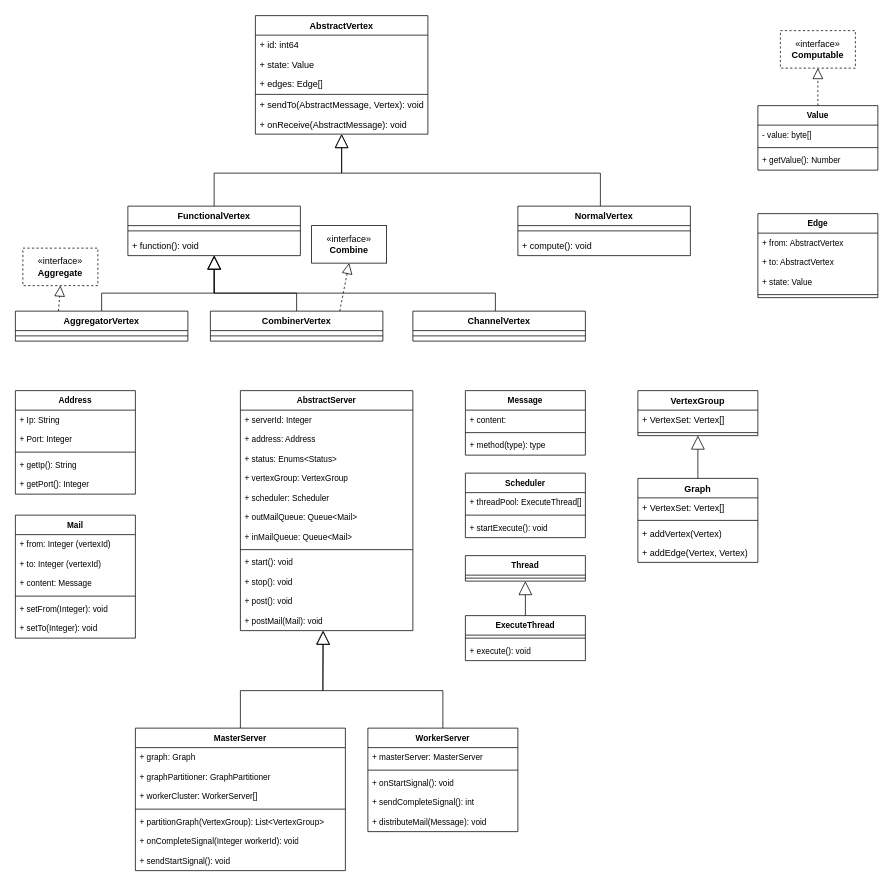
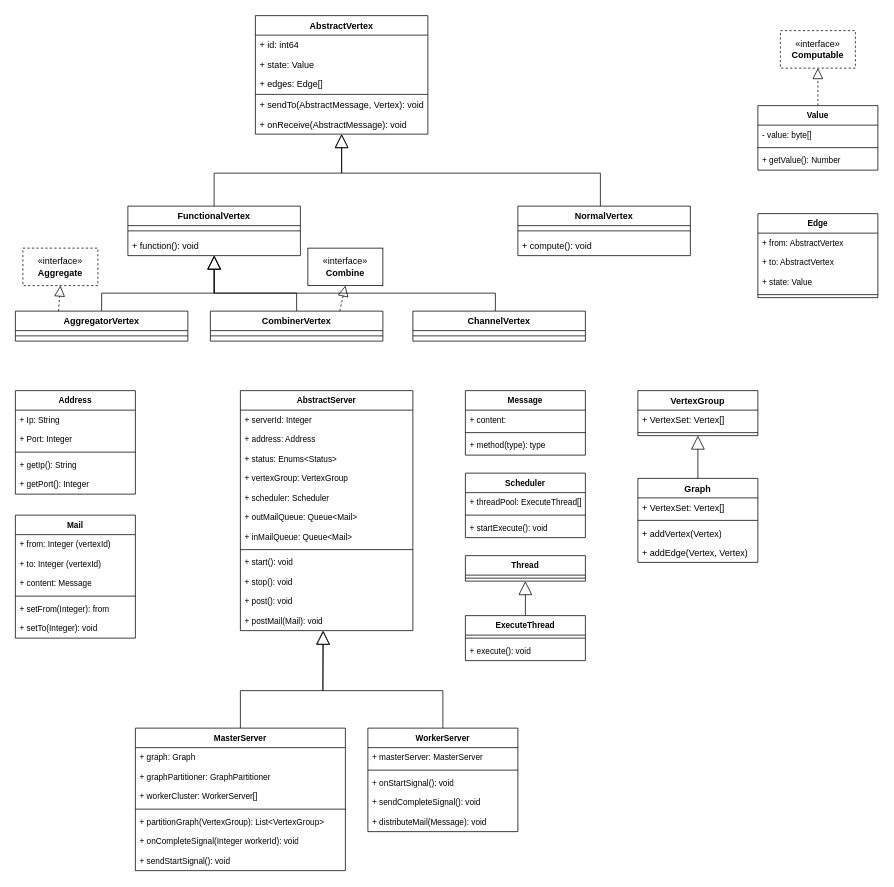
node "«interface» Combine": moved (349, 244) -> (345, 267)
node "+ setFrom(Integer): void": label "+ setFrom(Integer): void" -> "+ setFrom(Integer): from"
node "+ sendCompleteSignal(): int": label "+ sendCompleteSignal(): int" -> "+ sendCompleteSignal(): void"
